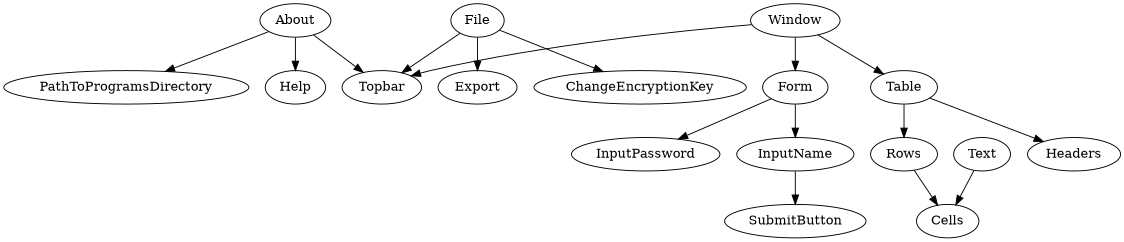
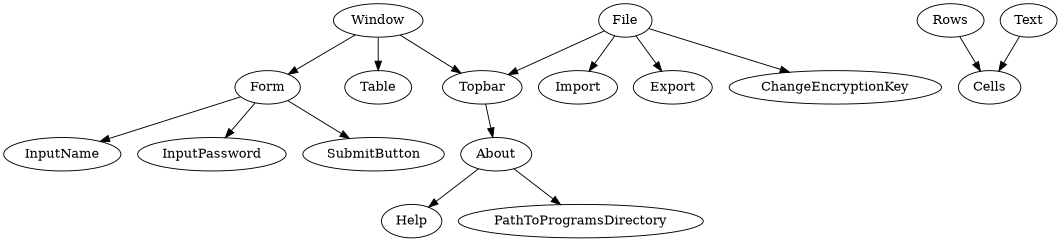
edge "About" -> "Topbar": reversed
node "Import": added
edge "Table" -> "Rows": removed
node "Headers": removed
edge "InputName" -> "SubmitButton": now "Form" -> "SubmitButton"
